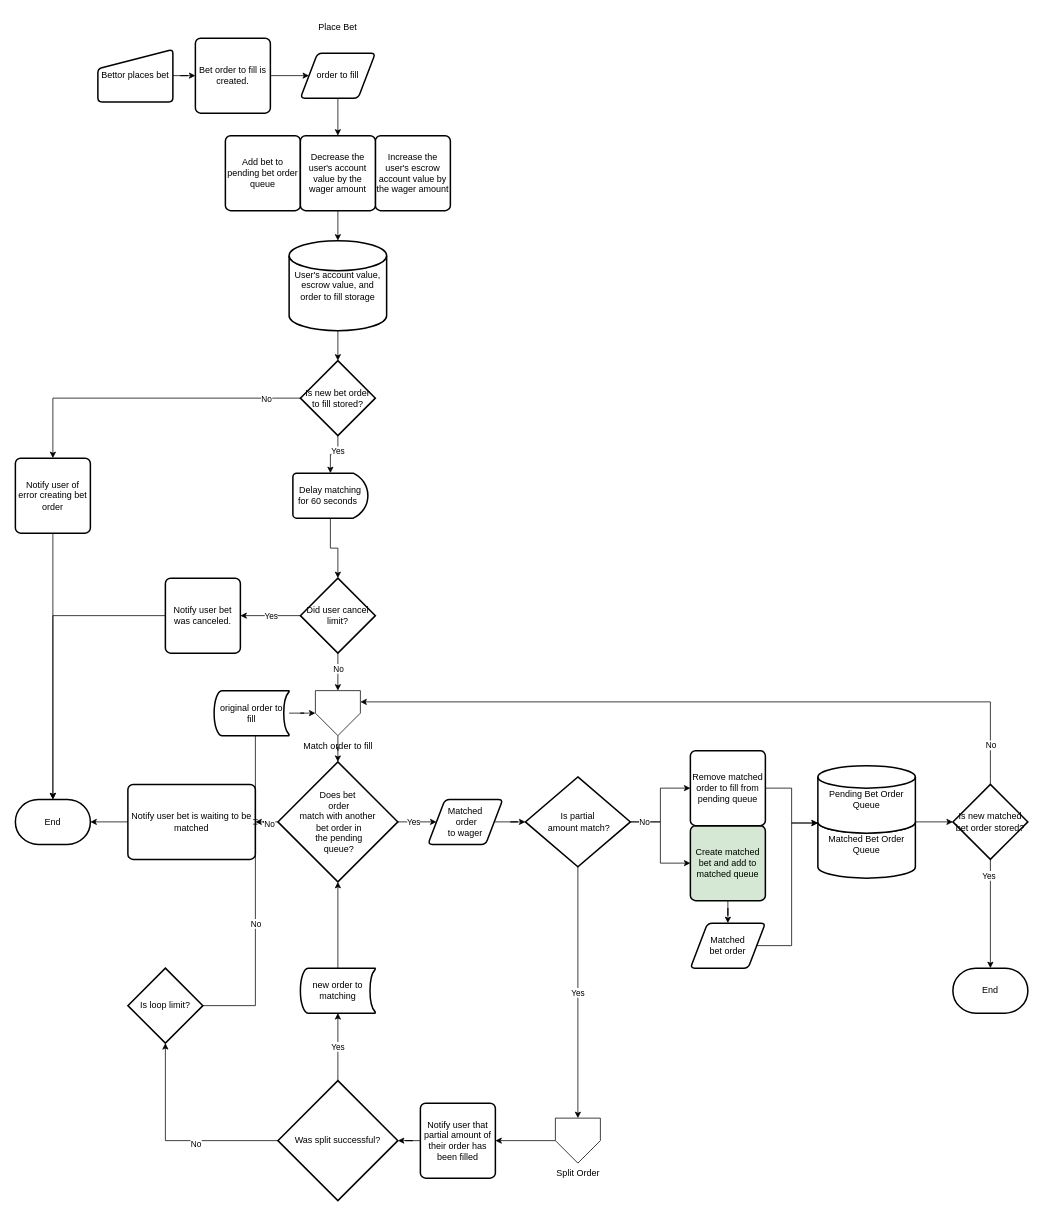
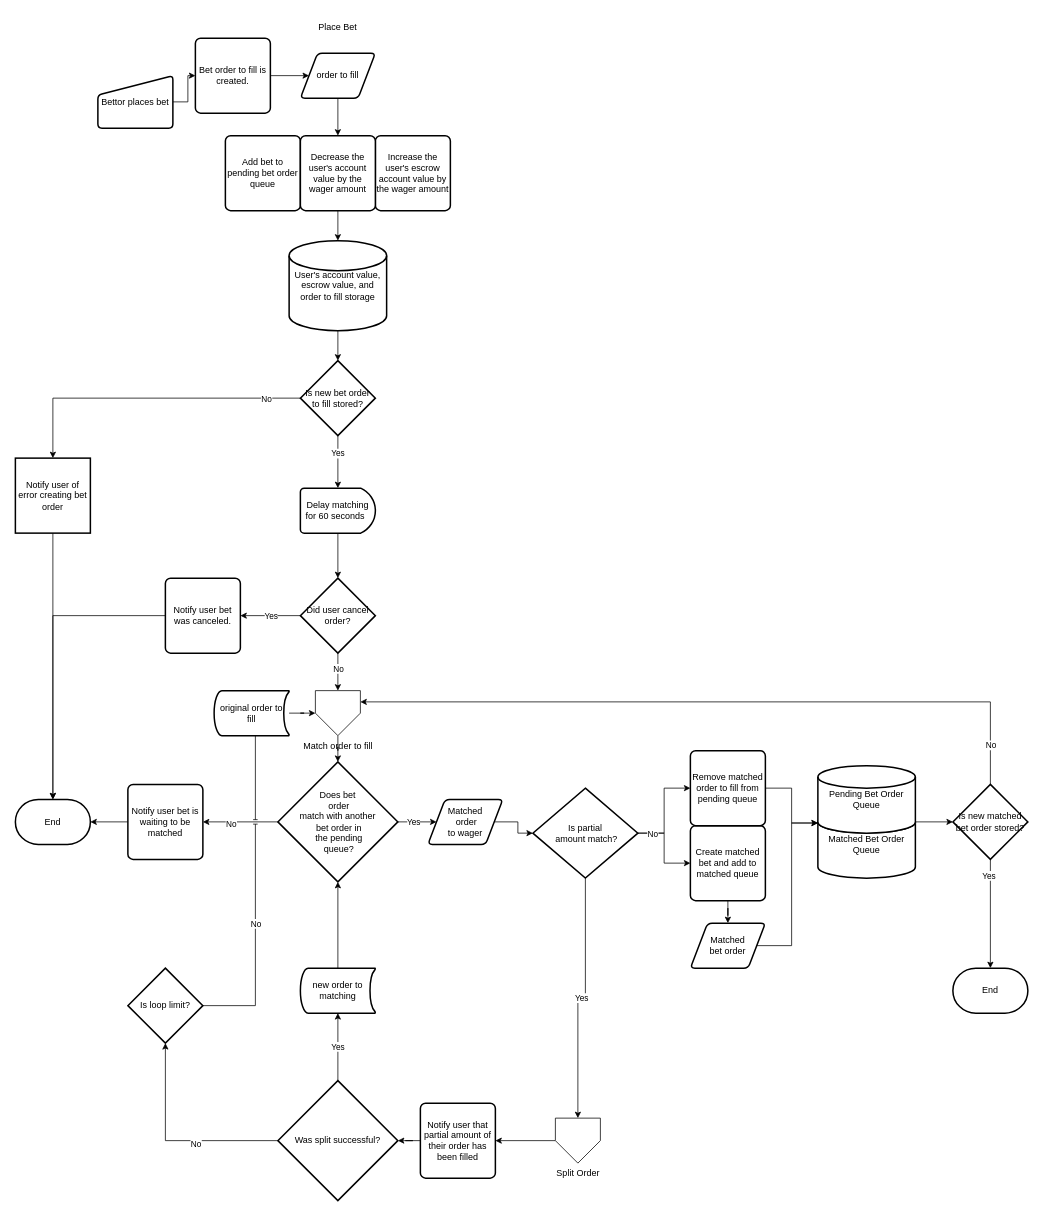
node "Bettor places bet": moved (135, 75) -> (135, 102)
node "Notify user of error creating bet order": shape rounded rectangle -> rectangle
node "Delay matching for 60 seconds": moved (330, 495) -> (338, 510)
node "Did user cancel limit?": label "Did user cancel limit?" -> "Did user cancel order?"
node "Notify user bet is waiting to be matched": size 128x75 -> 75x75
node "Is partial amount match?": moved (578, 822) -> (585, 833)
node "Create matched bet and add to matched queue": fillcolor #d5e8d4 -> #ffffff
